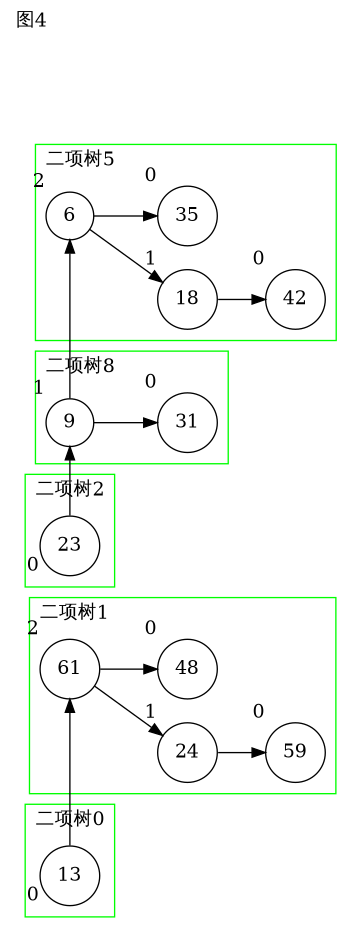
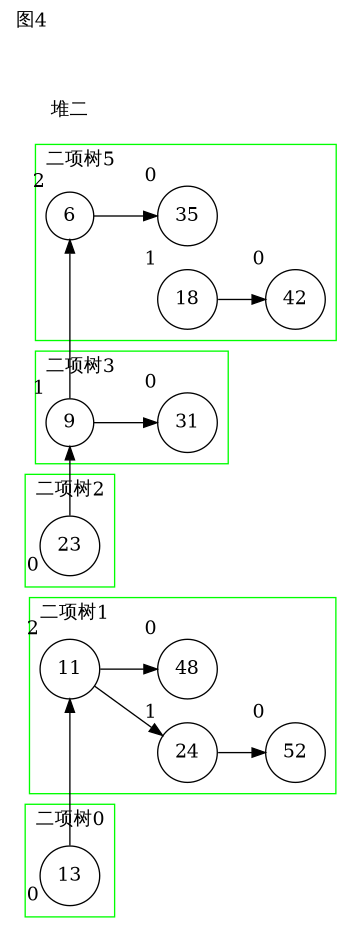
node "堆二": added
edge "6 2" -> "18 1": removed
cluster "二项树8": label "二项树8" -> "二项树3"
node "61 2": label "61 2" -> "11 2"
node "59 0": label "59 0" -> "52 0"
